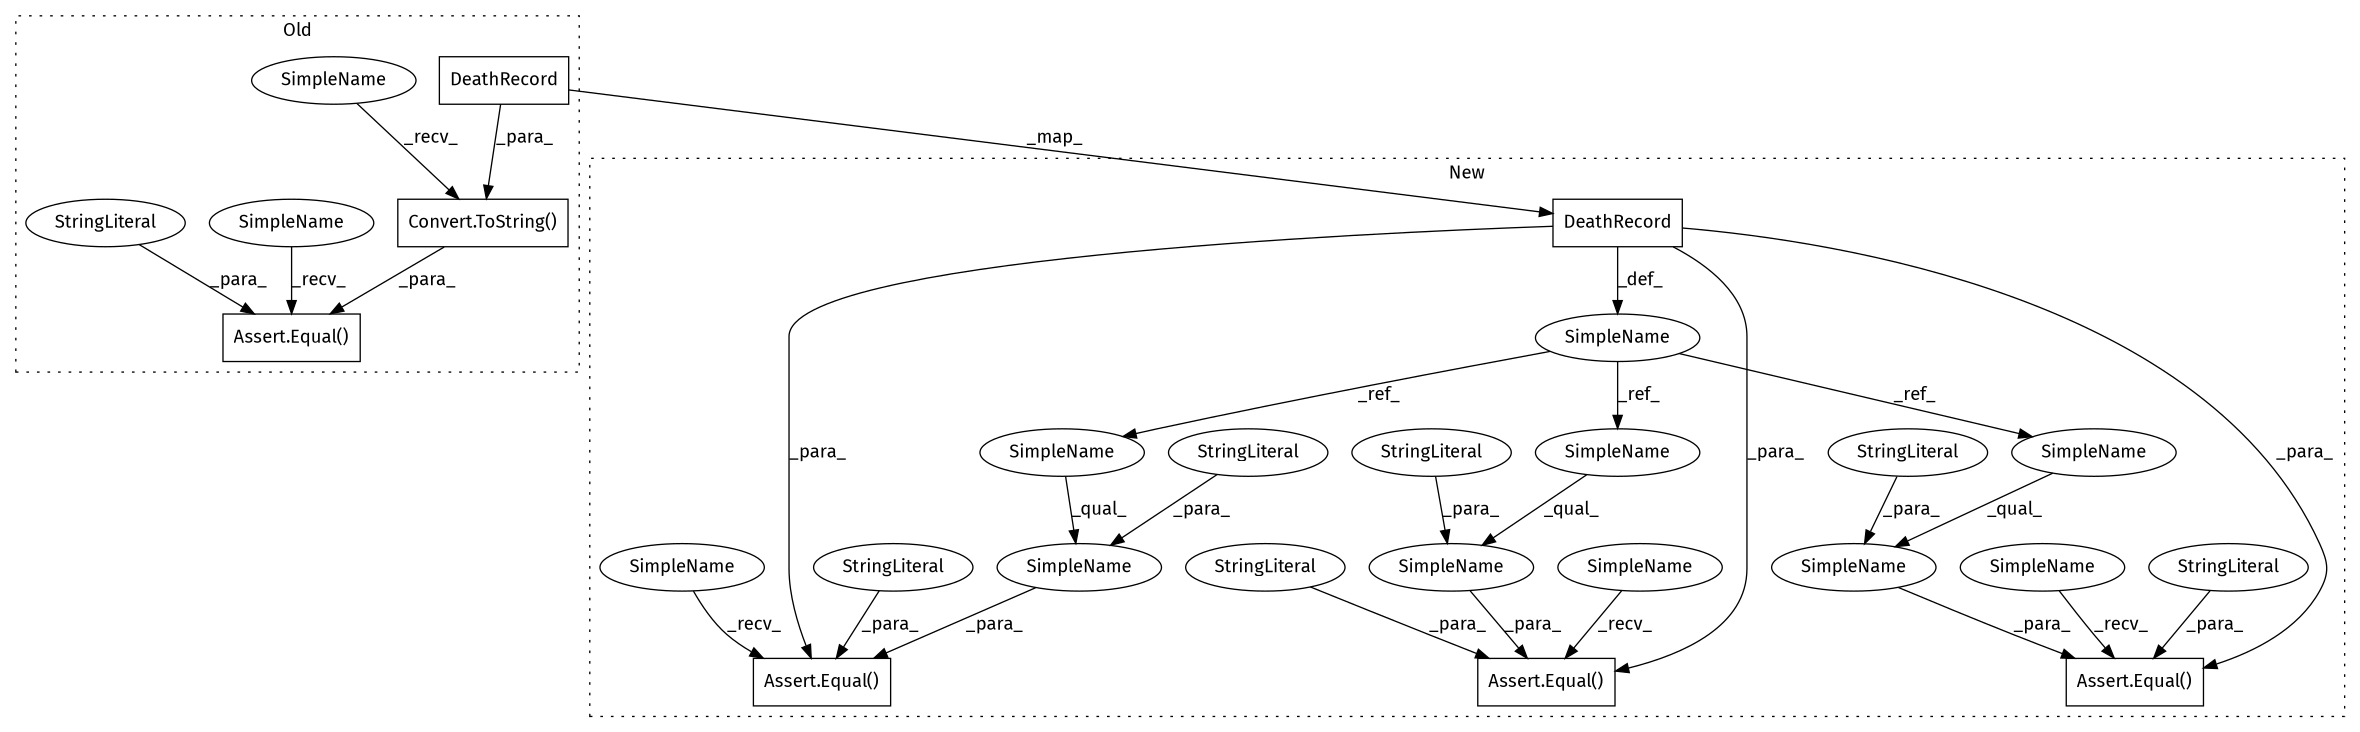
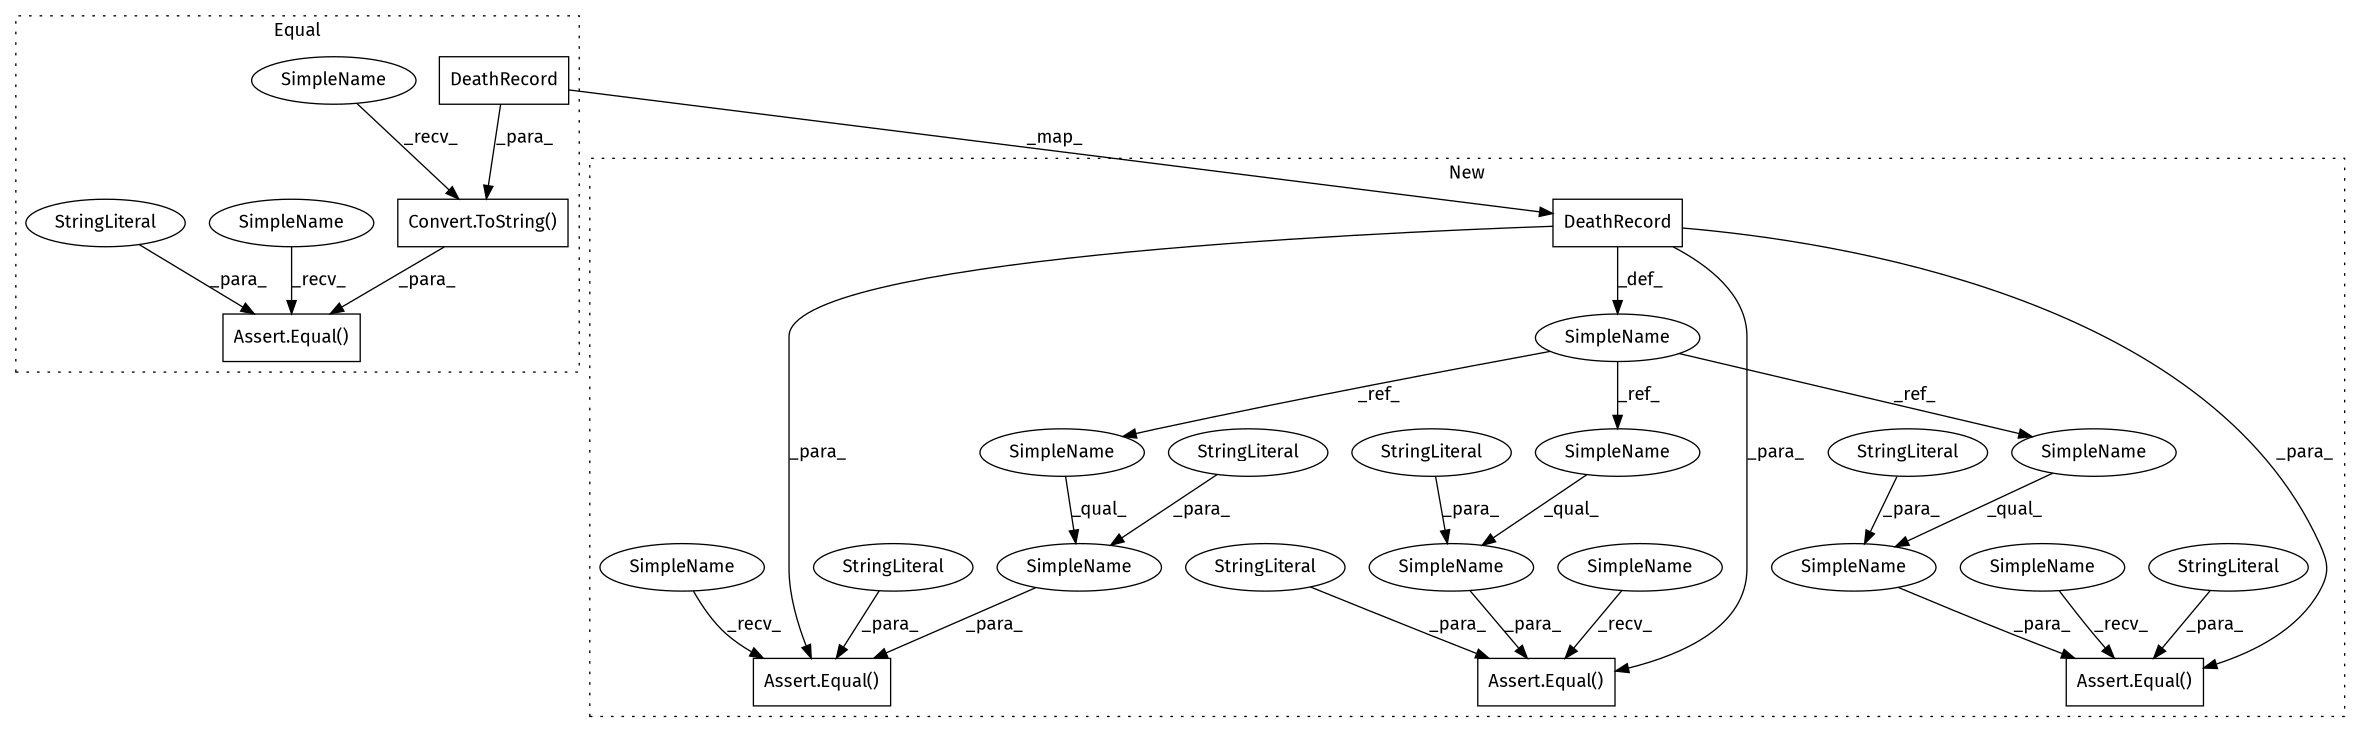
cluster "Old": label "Old" -> "Equal"
